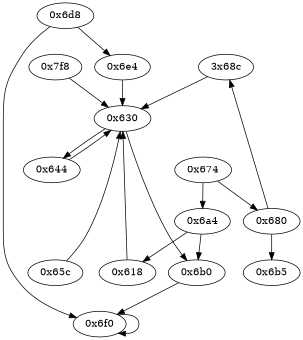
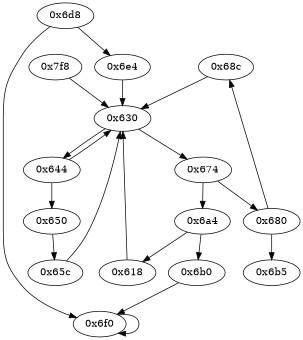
node "3x68c": label "3x68c" -> "0x68c"
edge "0x630" -> "0x6b0": now "0x630" -> "0x674"
node "0x650": added
